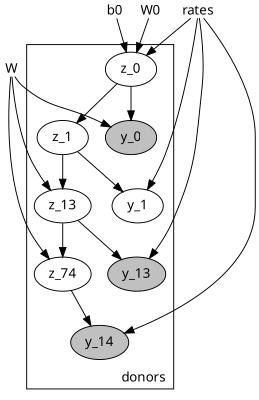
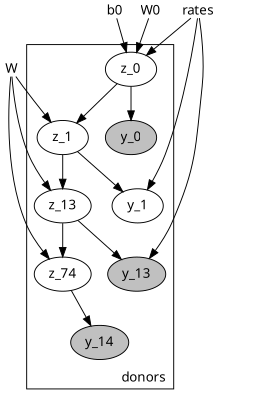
edge "W" -> "y_0": now "W" -> "z_1"
edge "rates" -> "y_14": removed
